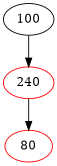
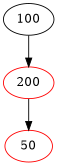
node "240": label "240" -> "200"
node "80": label "80" -> "50"
